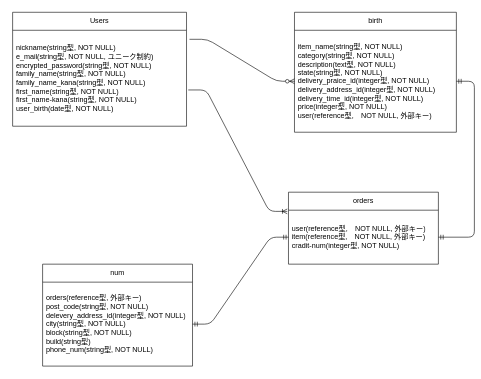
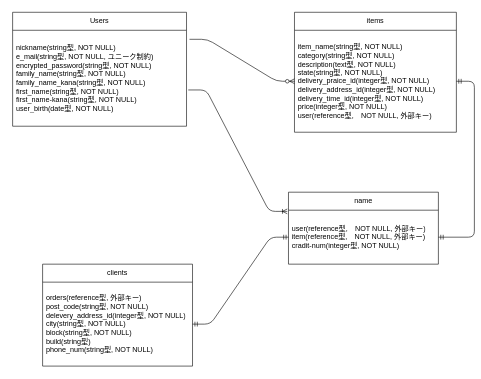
node "birth": label "birth" -> "items"
node "orders": label "orders" -> "name"
node "num": label "num" -> "clients"
